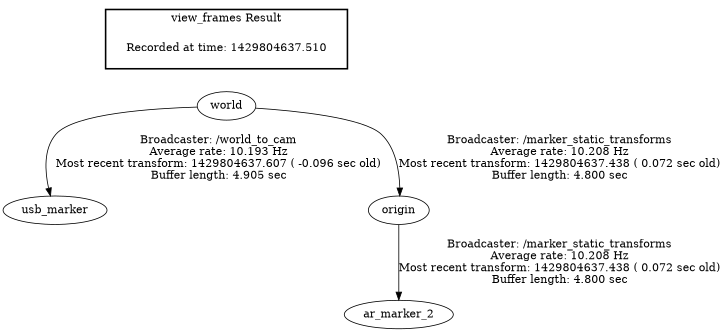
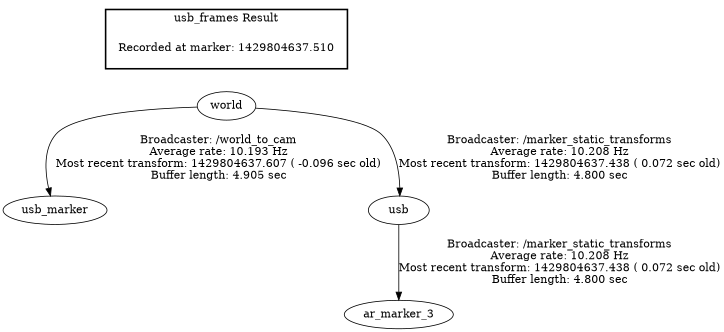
cluster "view_frames Result": label "view_frames Result" -> "usb_frames Result"
node "Recorded at time: 1429804637.510": label "Recorded at time: 1429804637.510" -> "Recorded at marker: 1429804637.510"
node "origin": label "origin" -> "usb"
node "ar_marker_2": label "ar_marker_2" -> "ar_marker_3"
